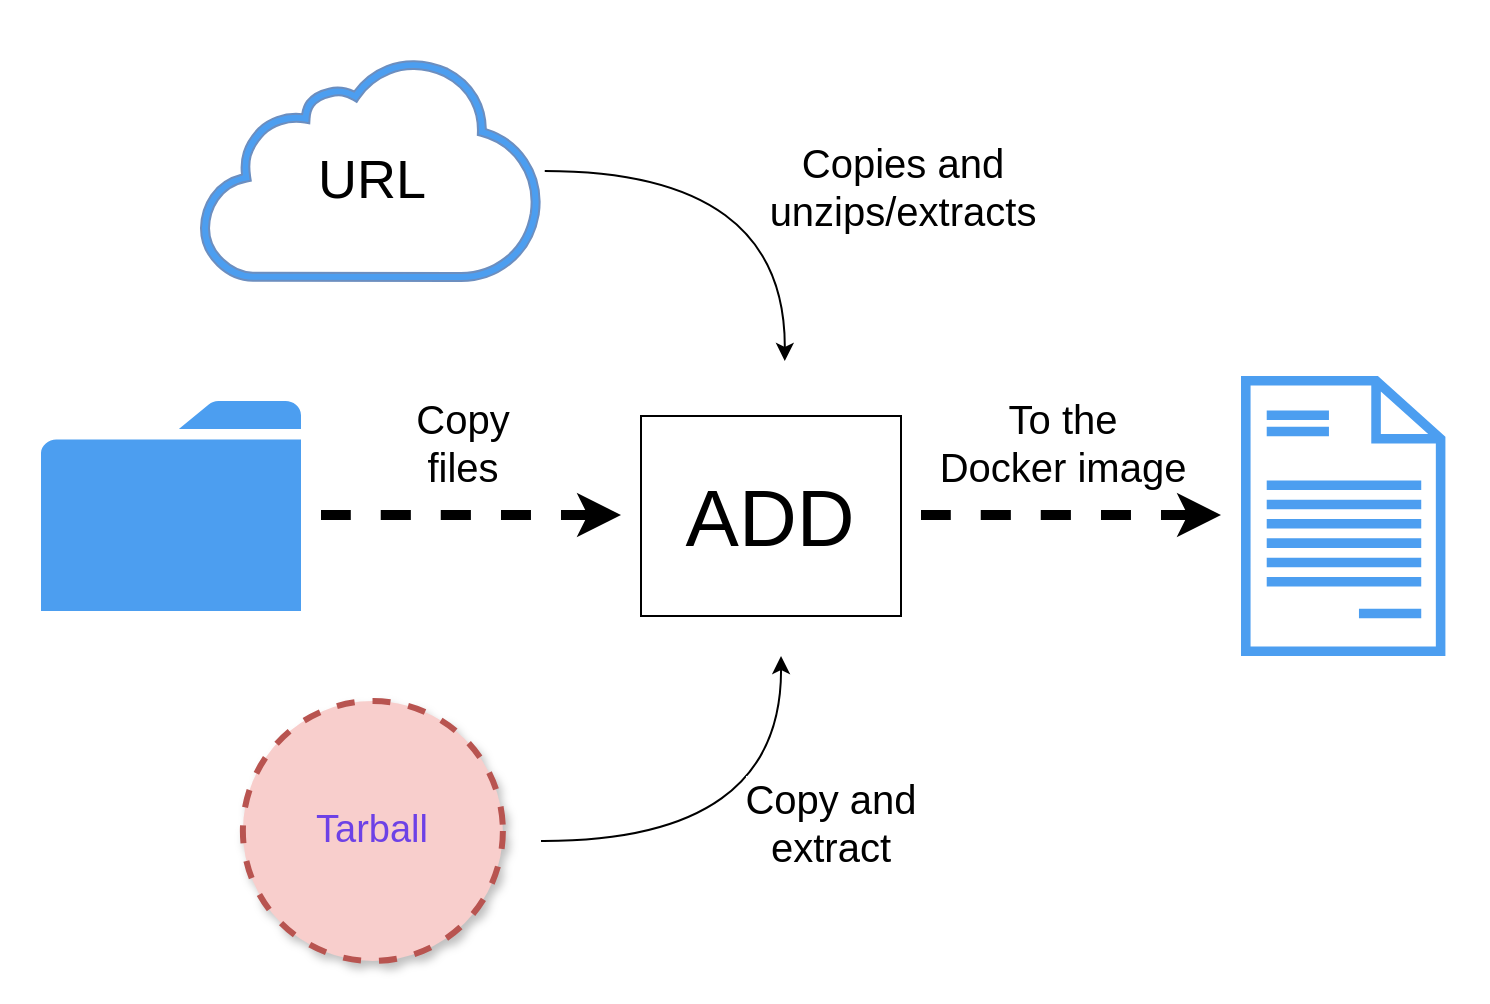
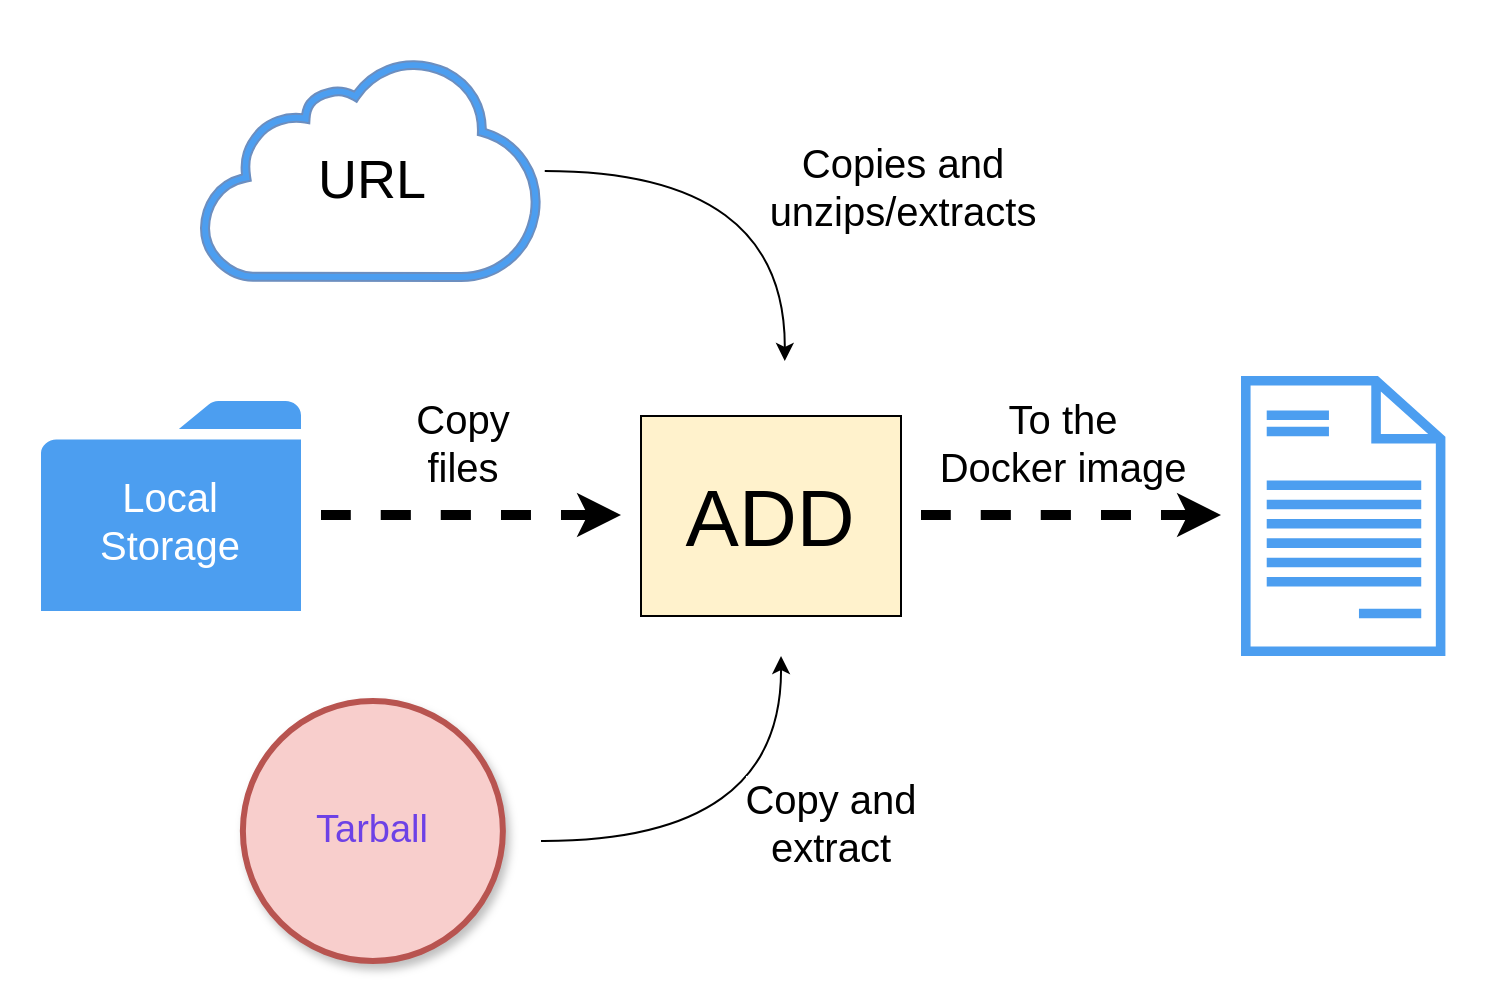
node "ADD": fillcolor #ffffff -> #fff2cc
node "Local Storage": added
node "Tarball": style dashed -> solid
